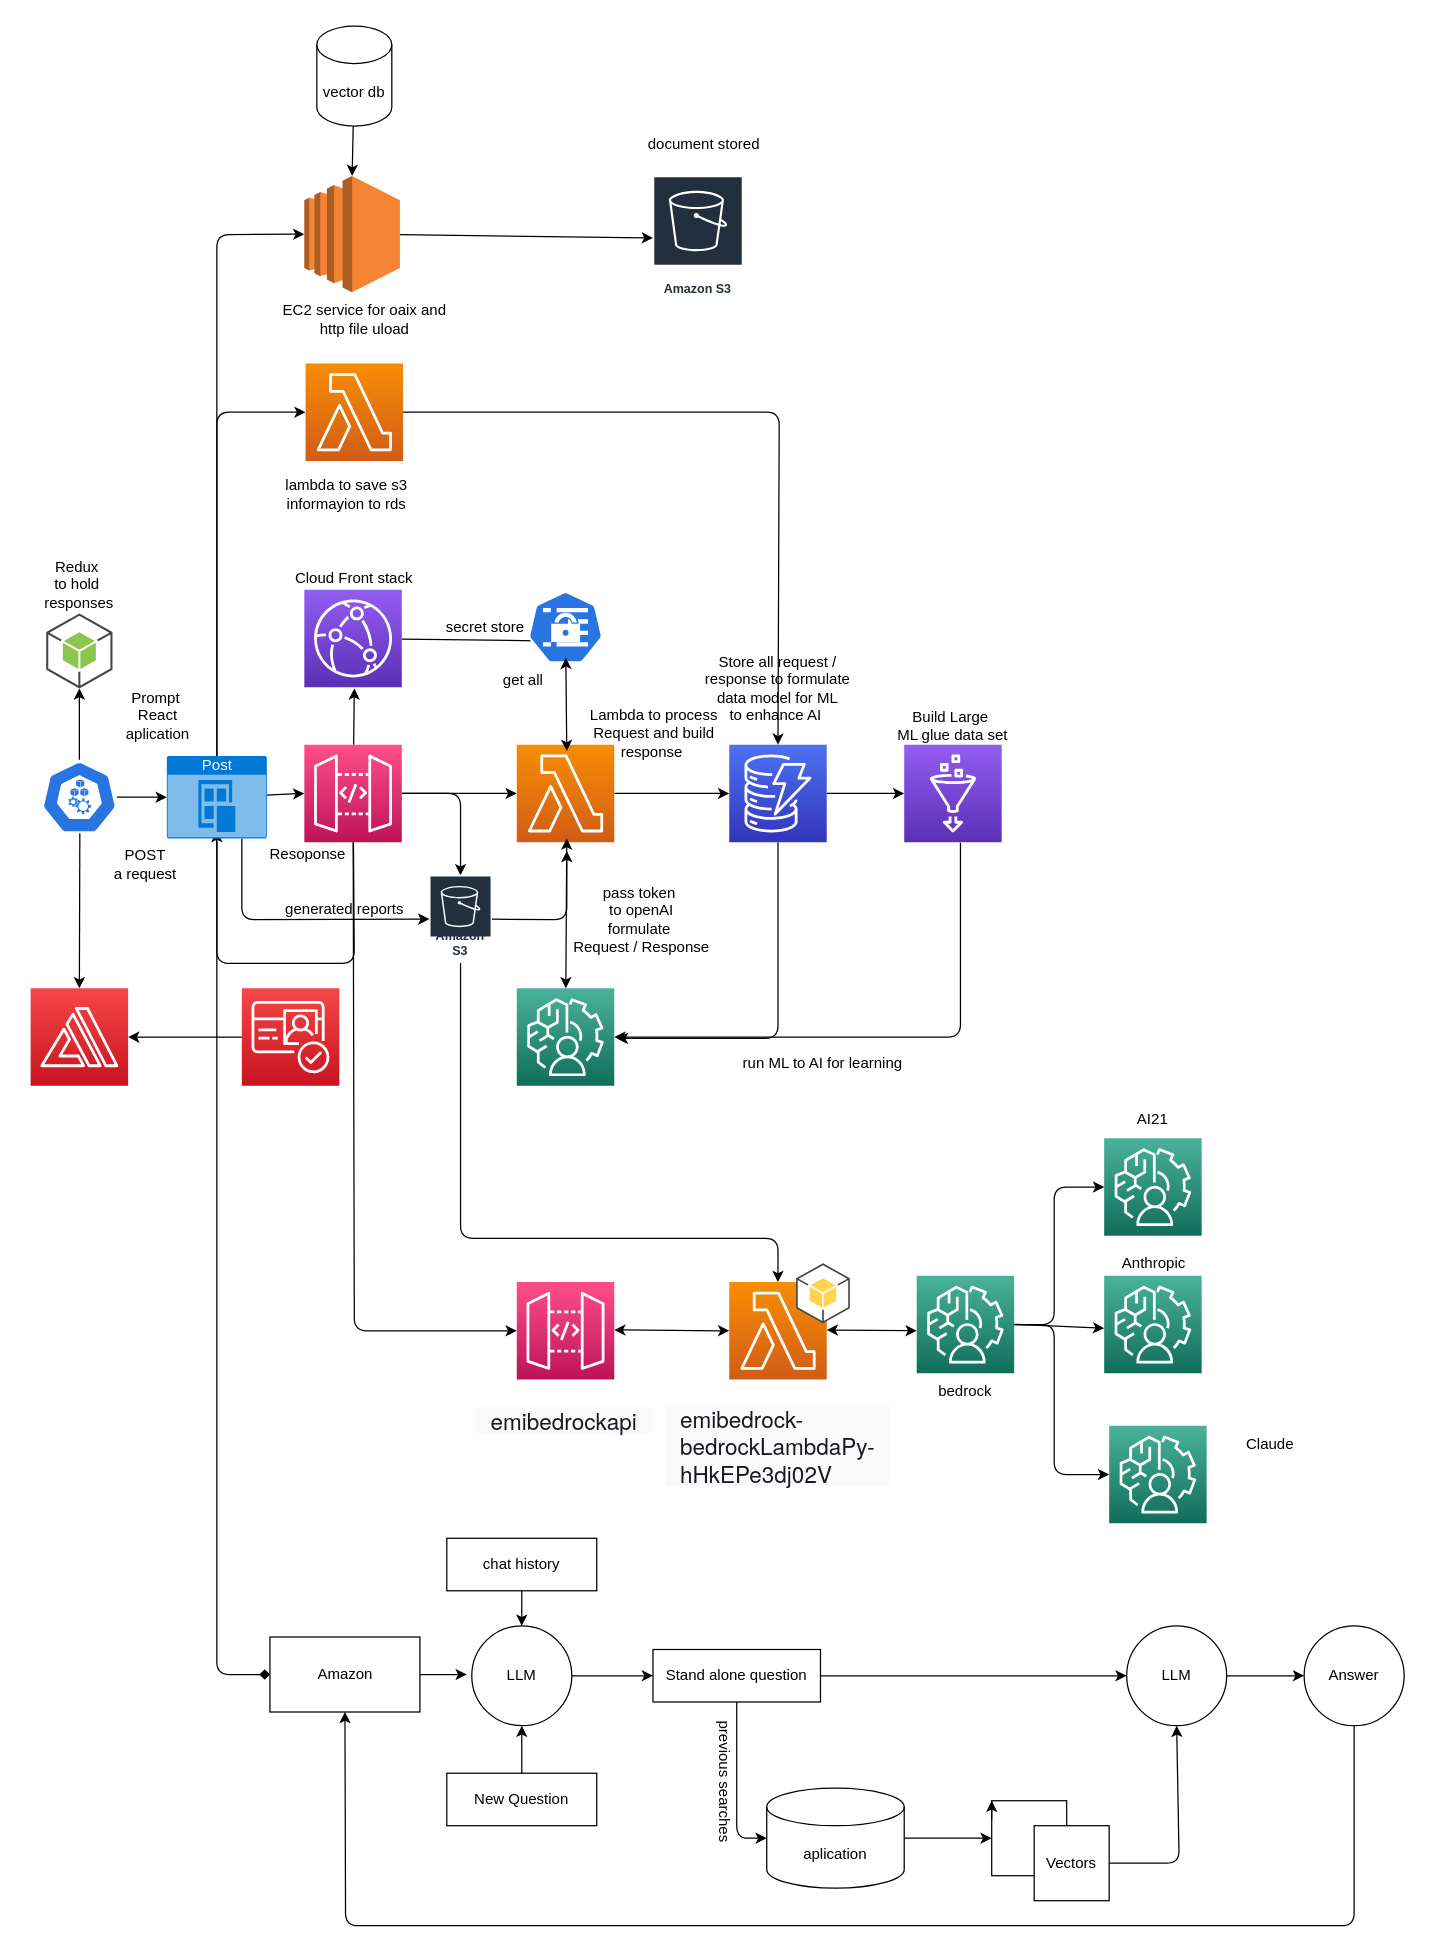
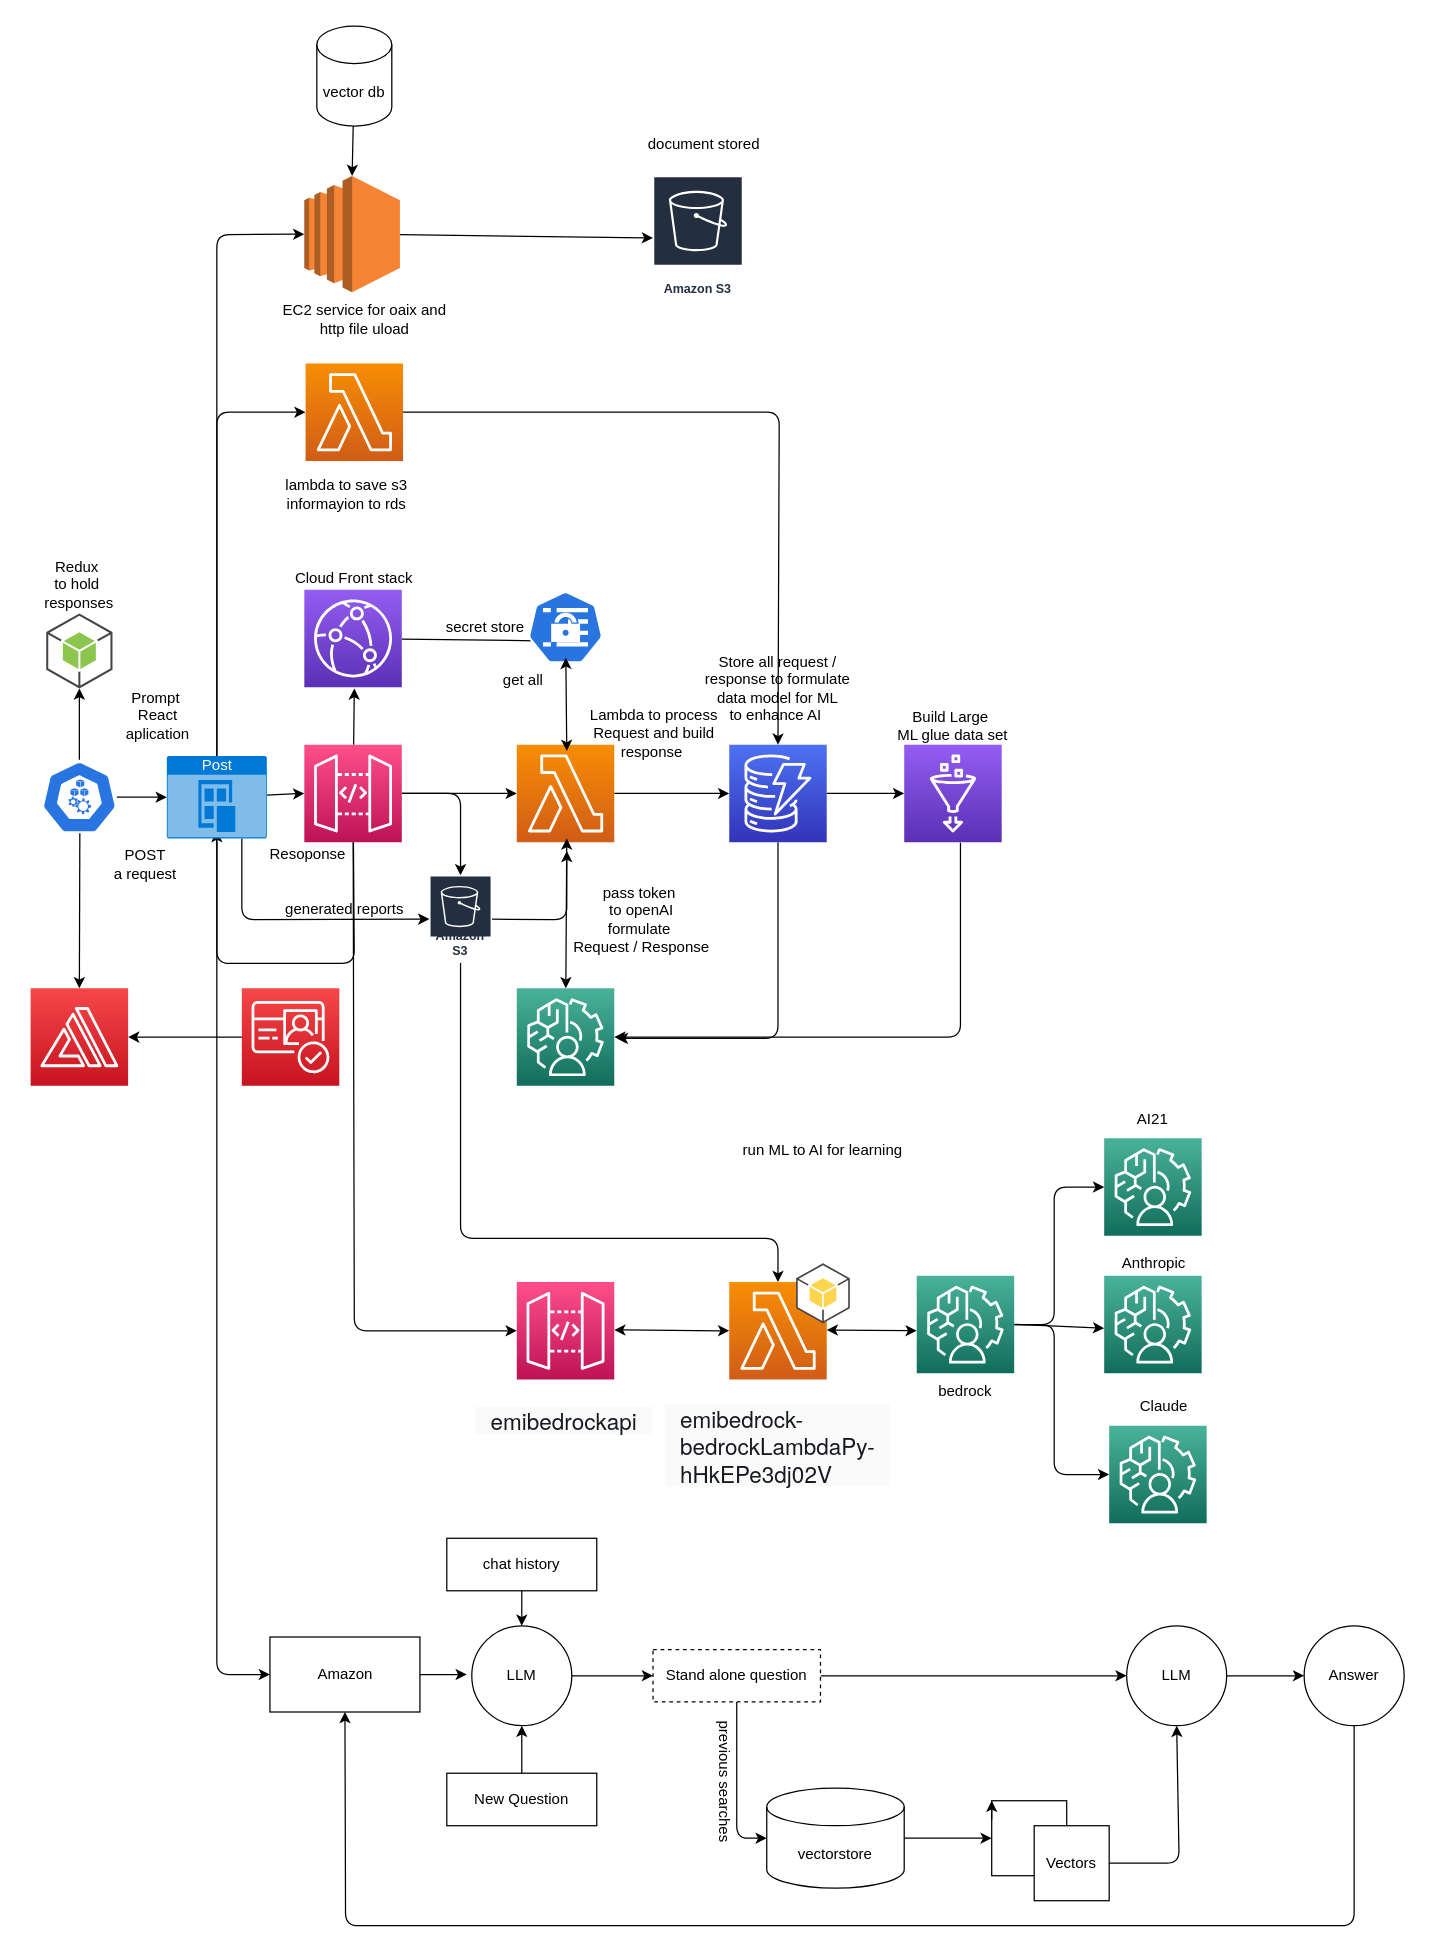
node "run ML to AI for learning": moved (823, 1063) -> (823, 1151)
node "Claude": moved (1271, 1444) -> (1164, 1407)
edge "Post" -> "Amazon": arrowhead diamond -> classic
node "Stand alone question": style solid -> dashed
node "aplication": label "aplication" -> "vectorstore"
